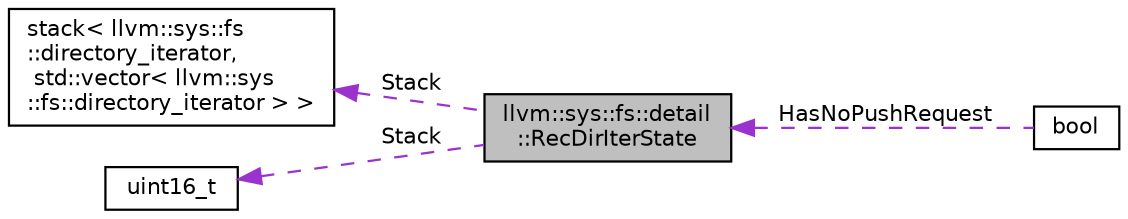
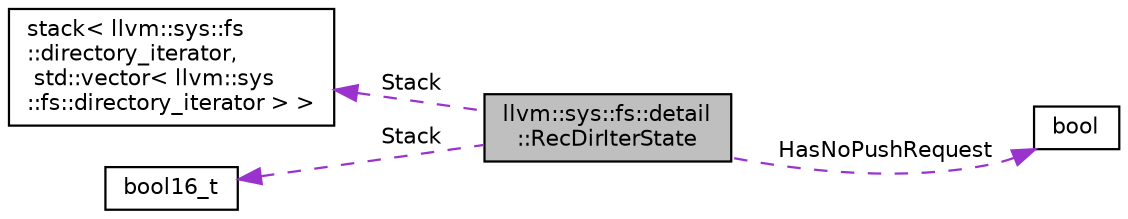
edge "bool" -> "llvm::sys::fs::detail ::RecDirIterState": reversed
node "uint16_t": label "uint16_t" -> "bool16_t"
